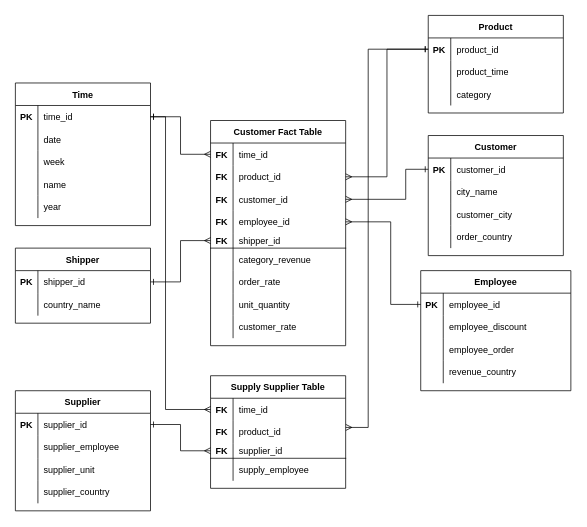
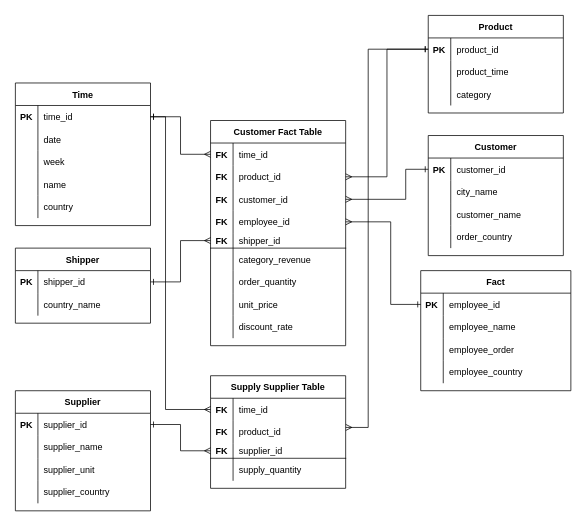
node "year": label "year" -> "country"
node "customer_city": label "customer_city" -> "customer_name"
node "order_rate": label "order_rate" -> "order_quantity"
node "Employee": label "Employee" -> "Fact"
node "unit_quantity": label "unit_quantity" -> "unit_price"
node "customer_rate": label "customer_rate" -> "discount_rate"
node "employee_discount": label "employee_discount" -> "employee_name"
node "revenue_country": label "revenue_country" -> "employee_country"
node "supplier_employee": label "supplier_employee" -> "supplier_name"
node "supply_employee": label "supply_employee" -> "supply_quantity"
